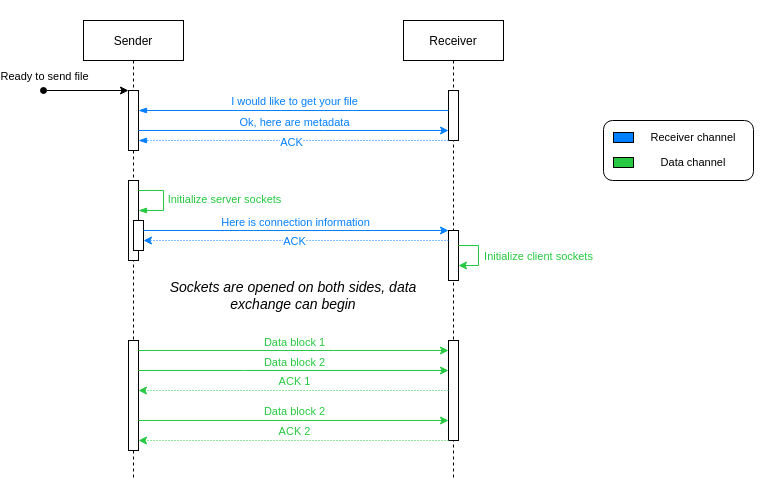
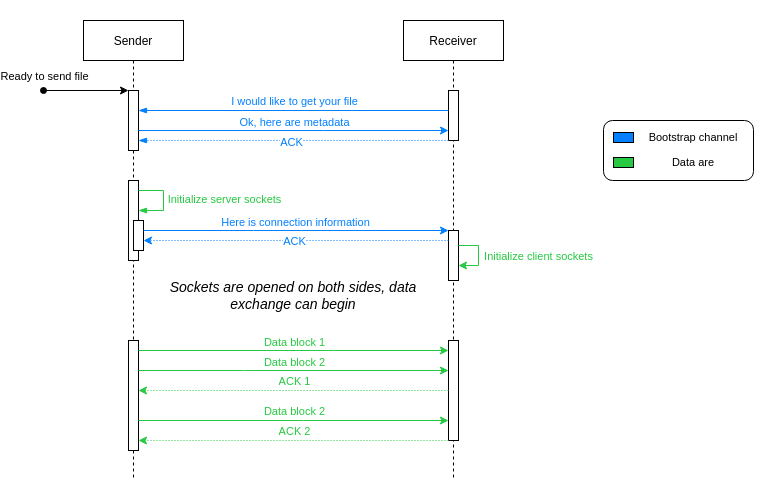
node "Receiver channel": label "Receiver channel" -> "Bootstrap channel"
node "Data channel": label "Data channel" -> "Data are"
